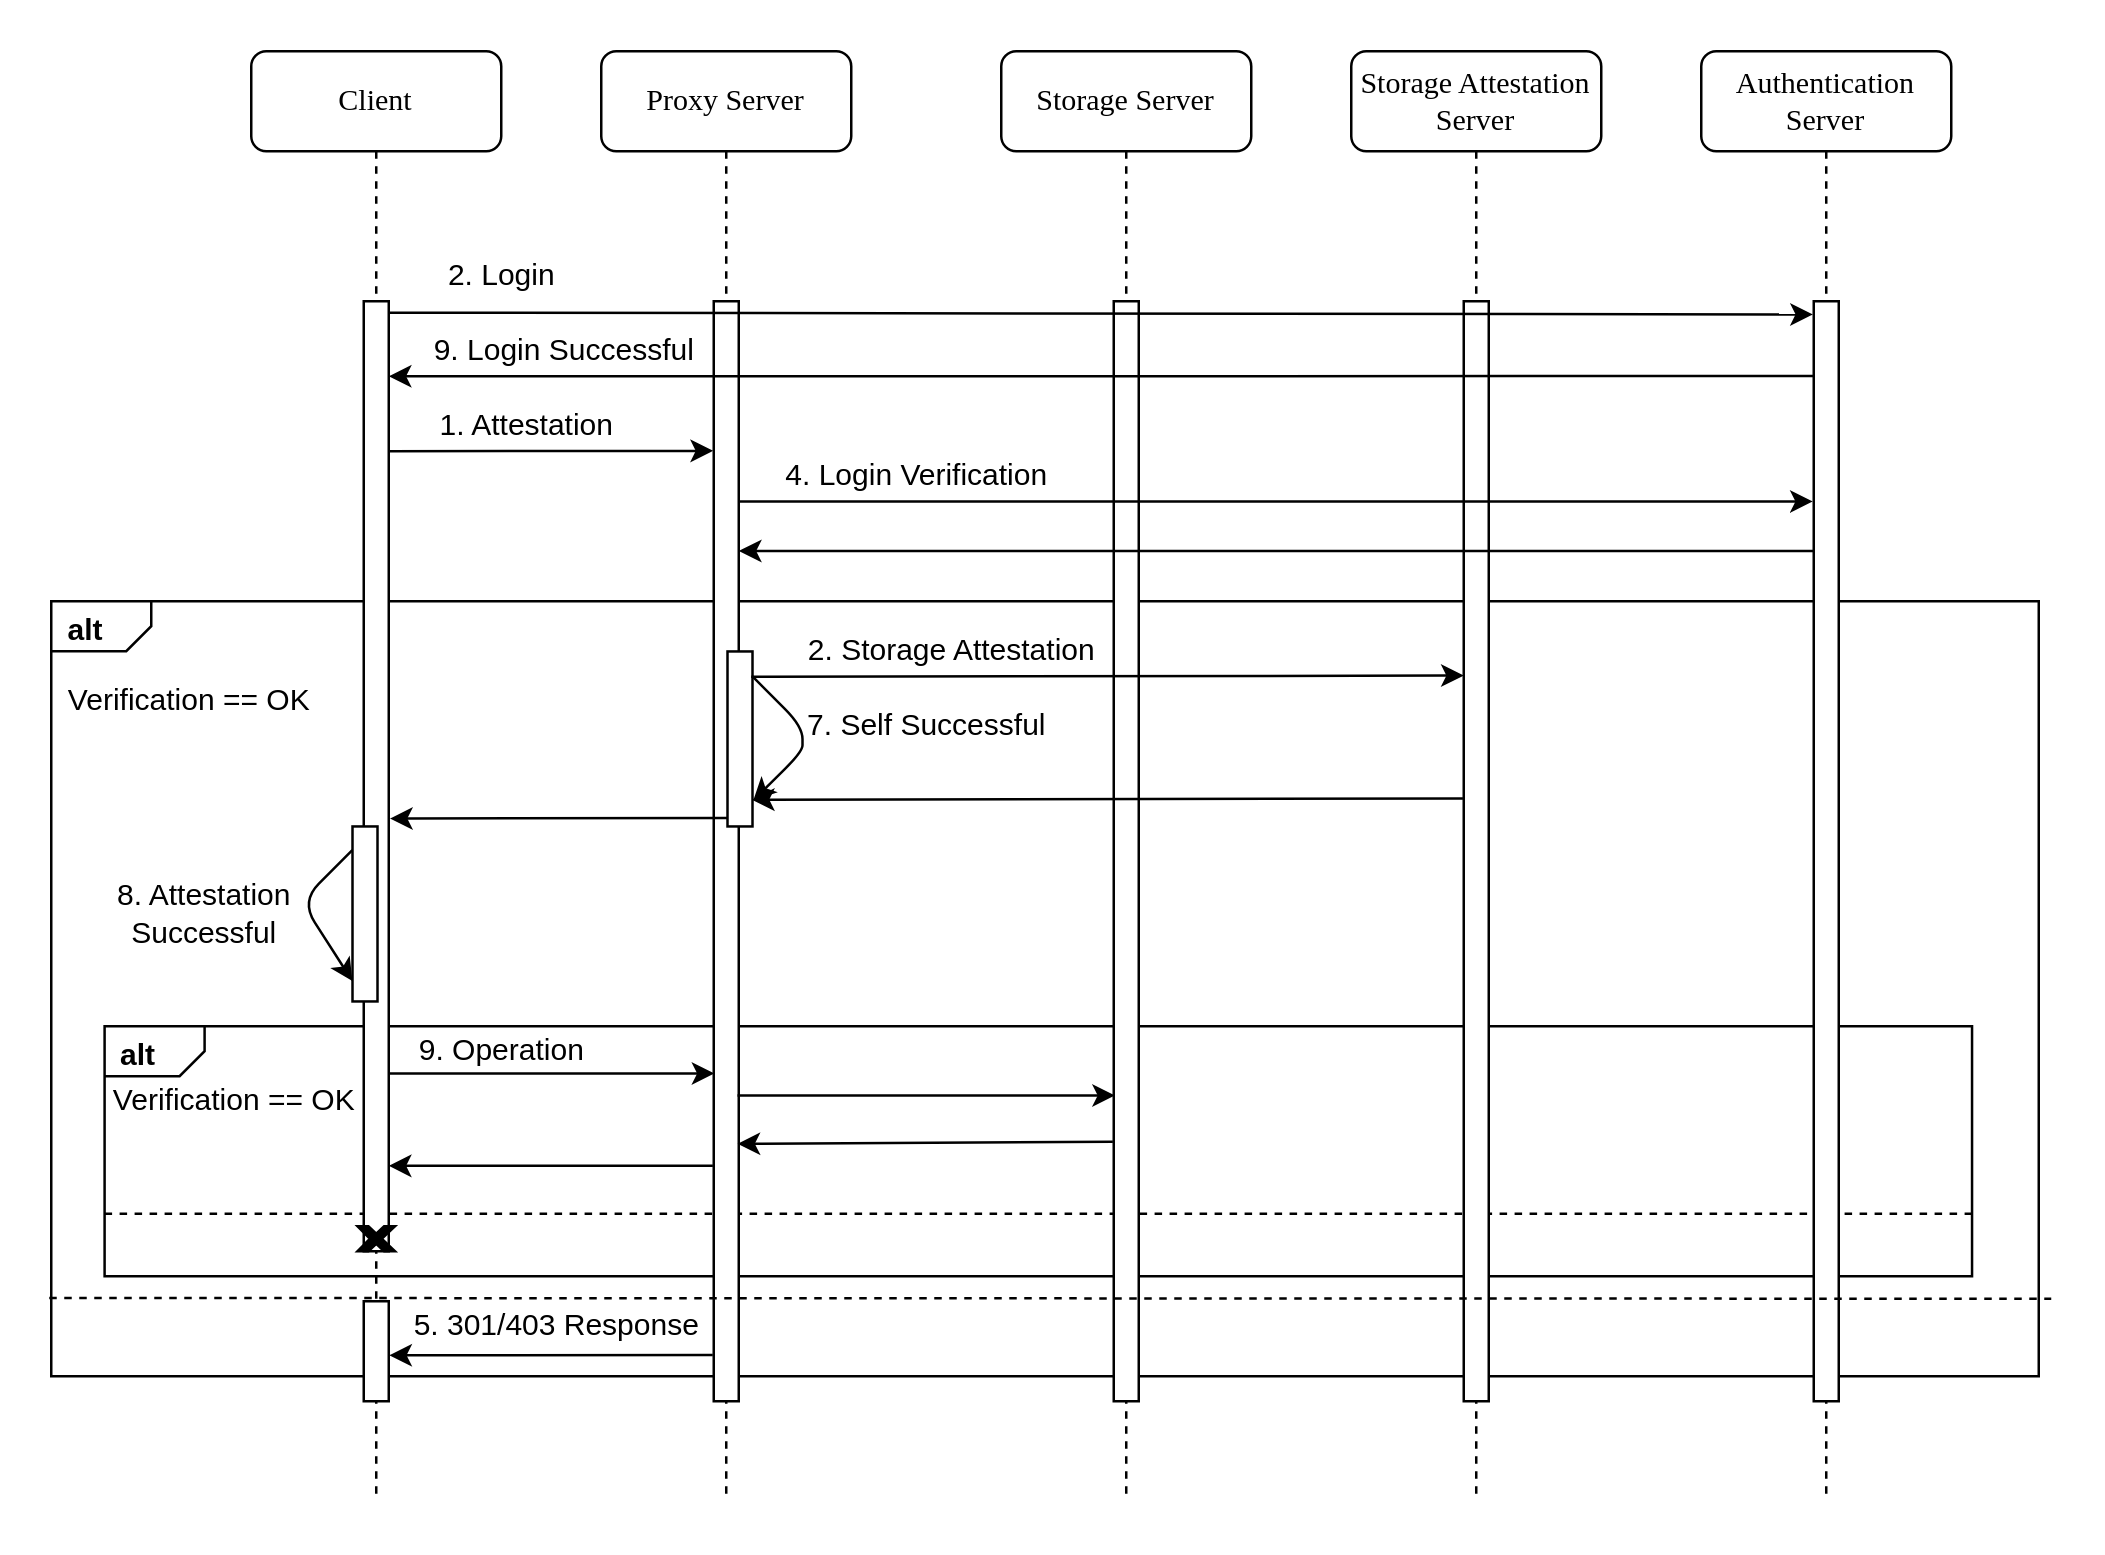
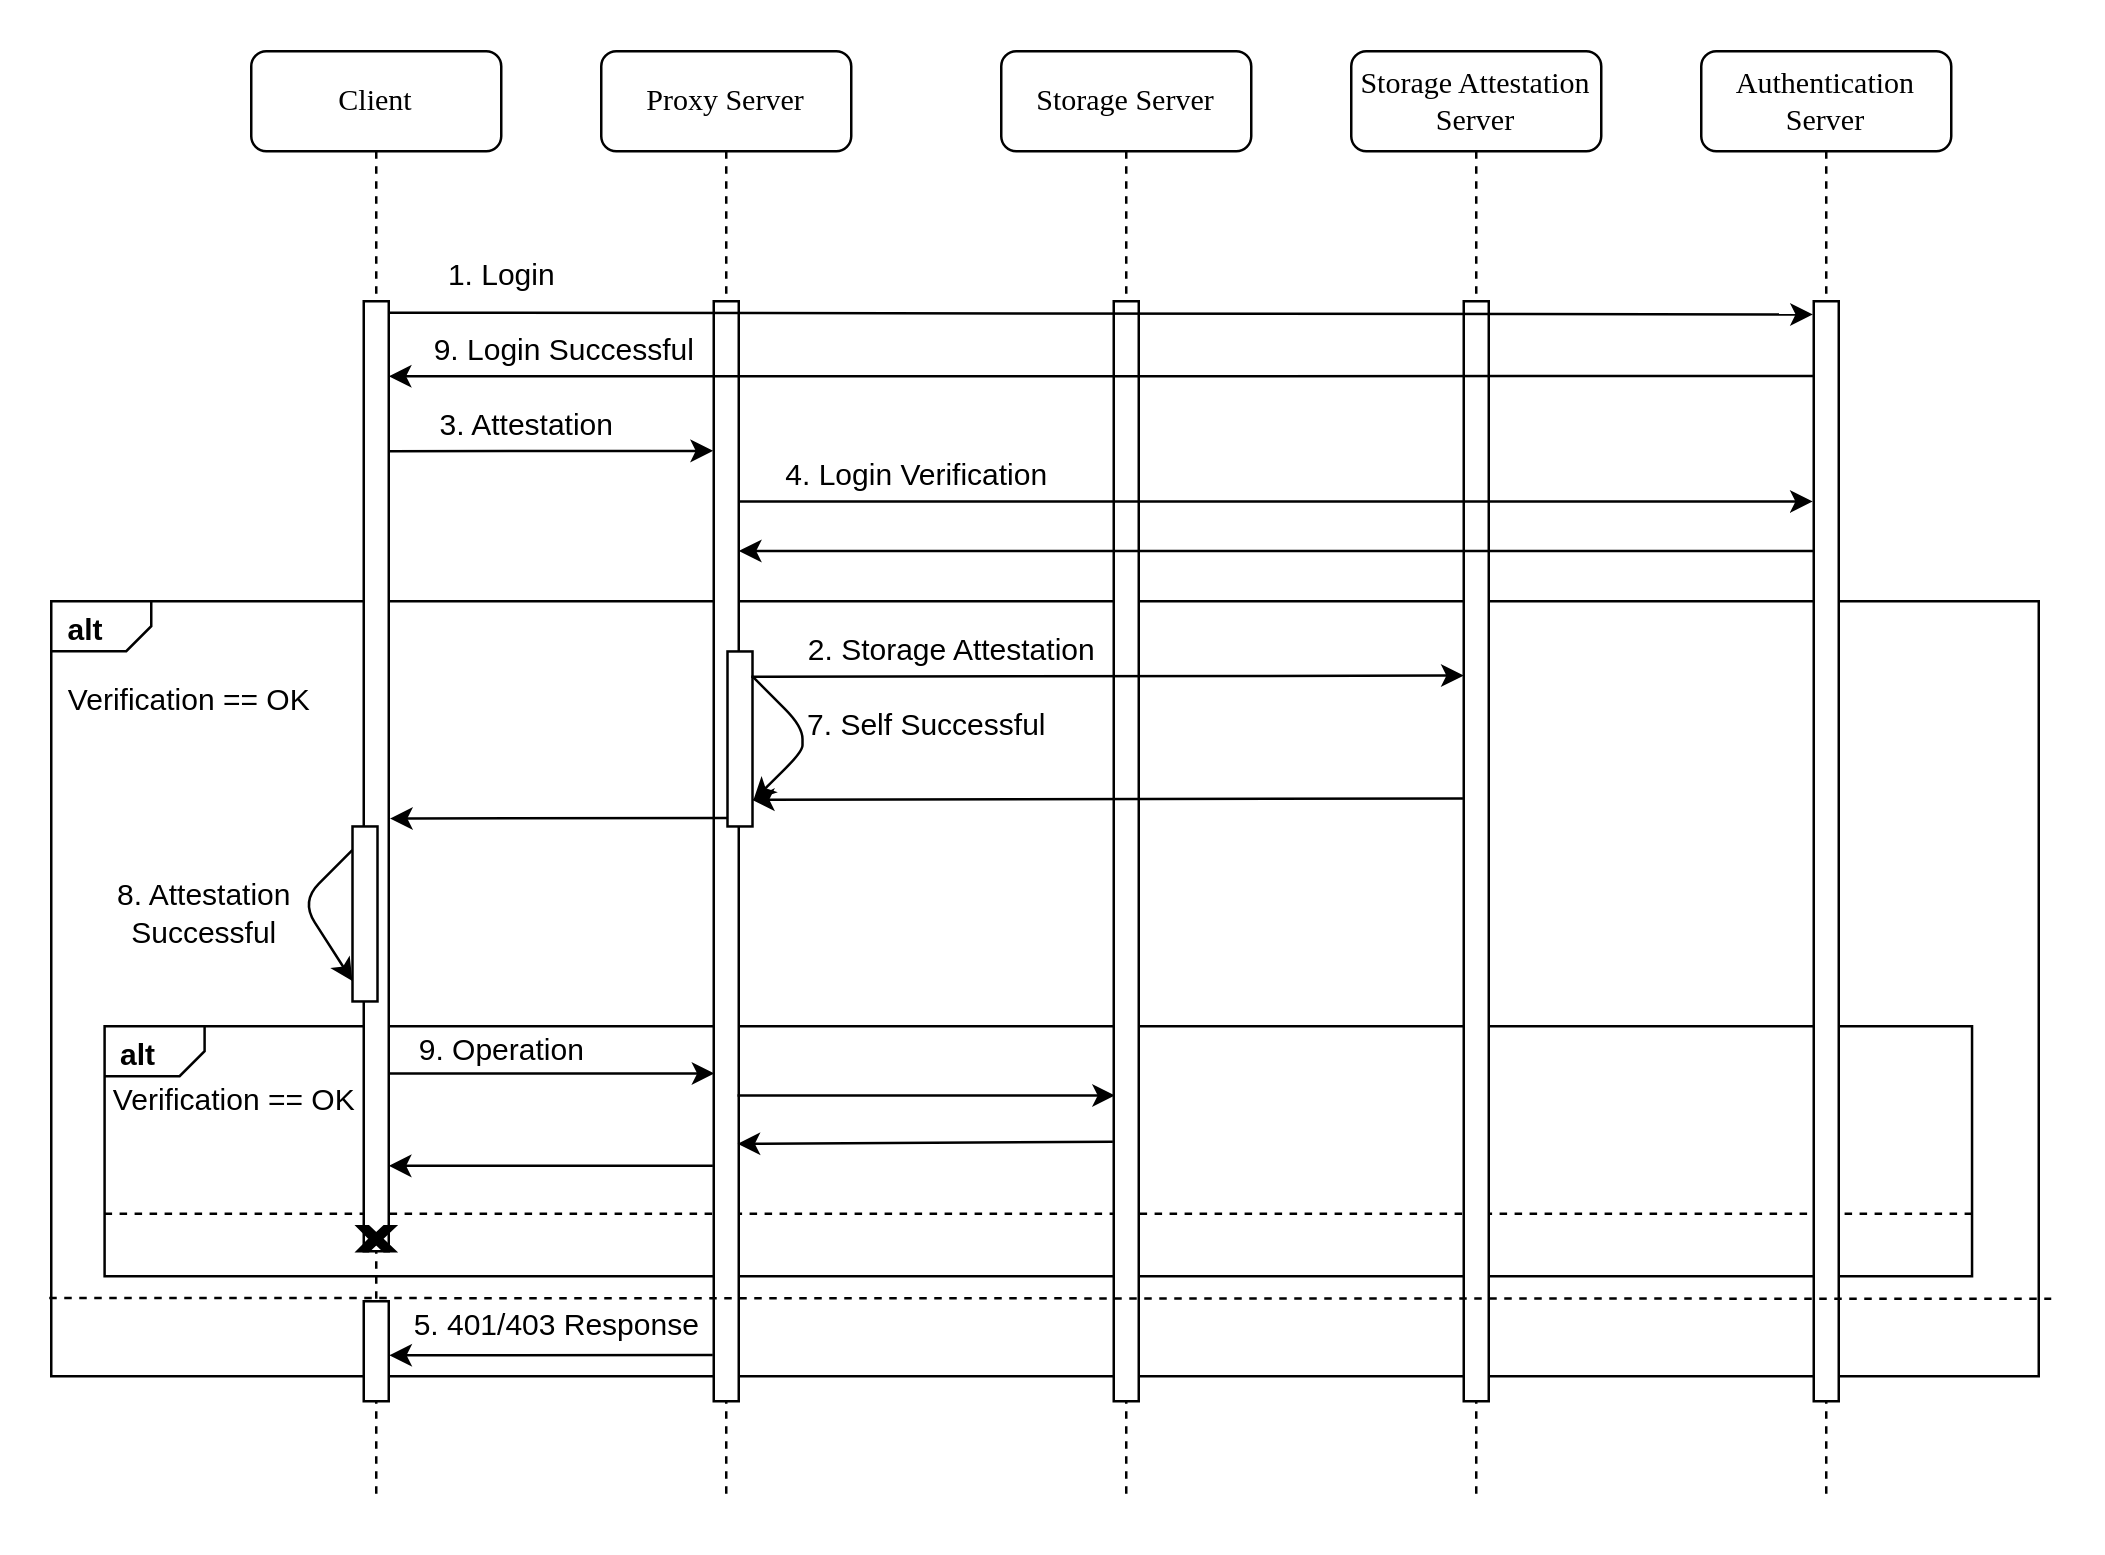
node "2. Login": label "2. Login" -> "1. Login"
node "1. Attestation": label "1. Attestation" -> "3. Attestation"
node "5. 301/403 Response": label "5. 301/403 Response" -> "5. 401/403 Response"
